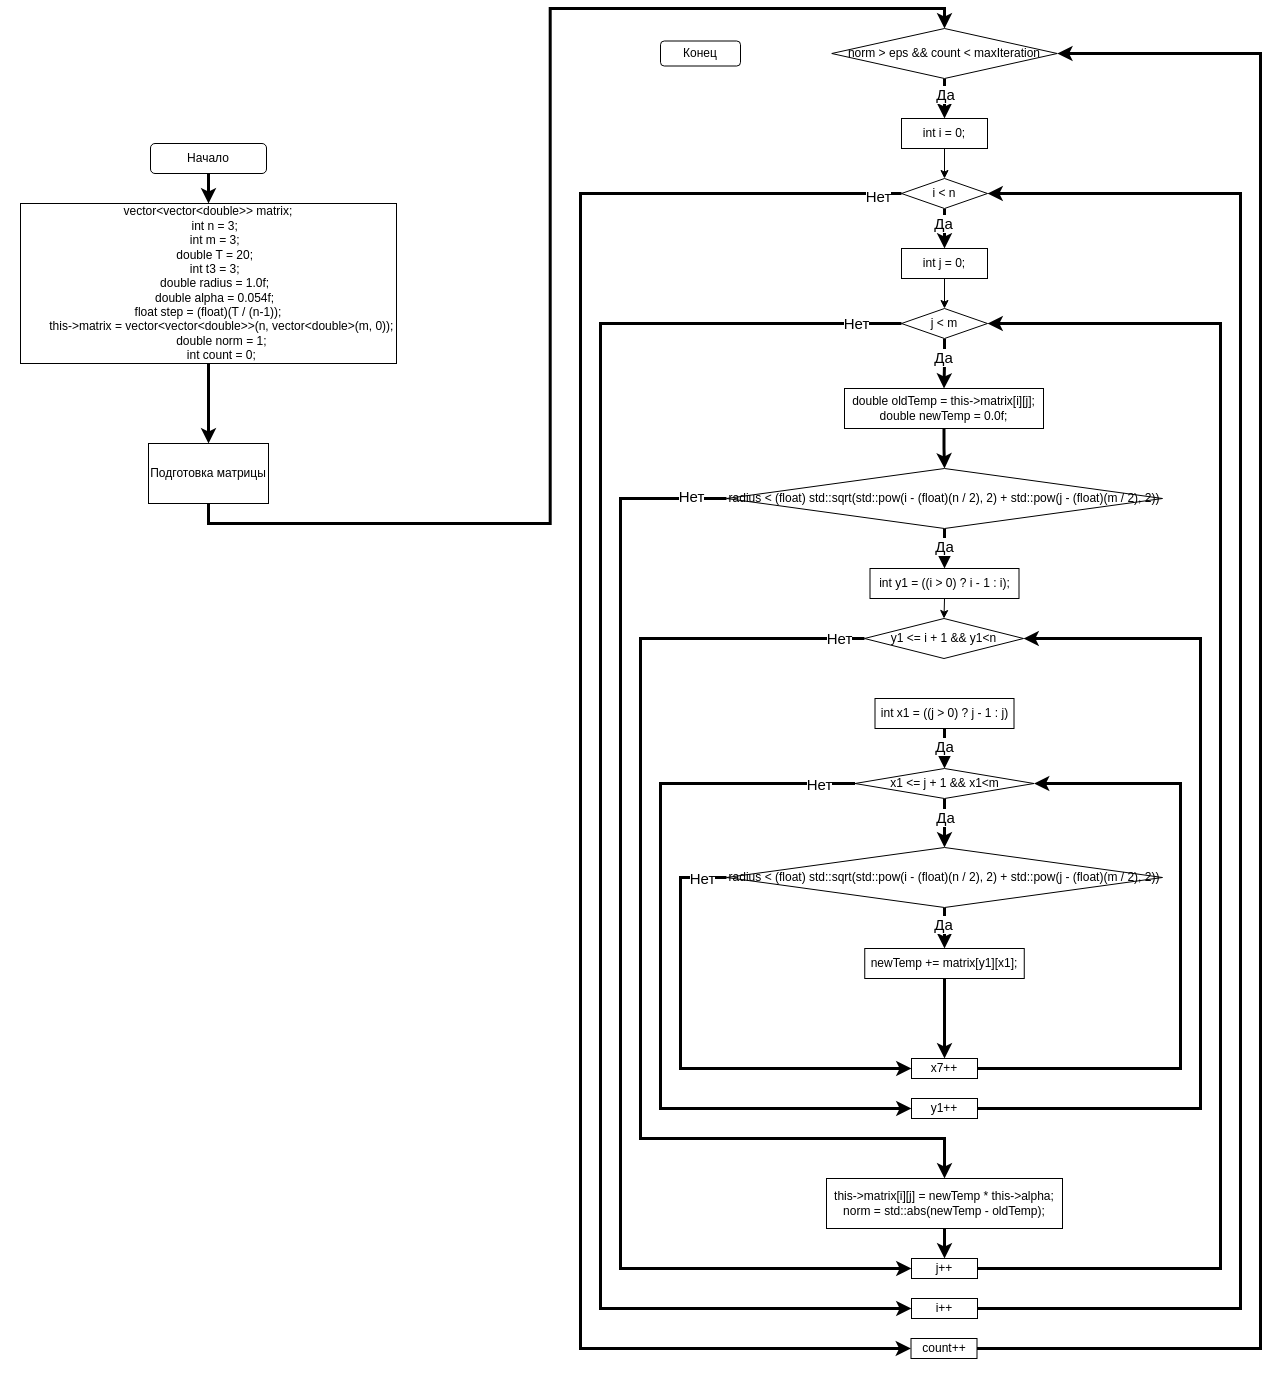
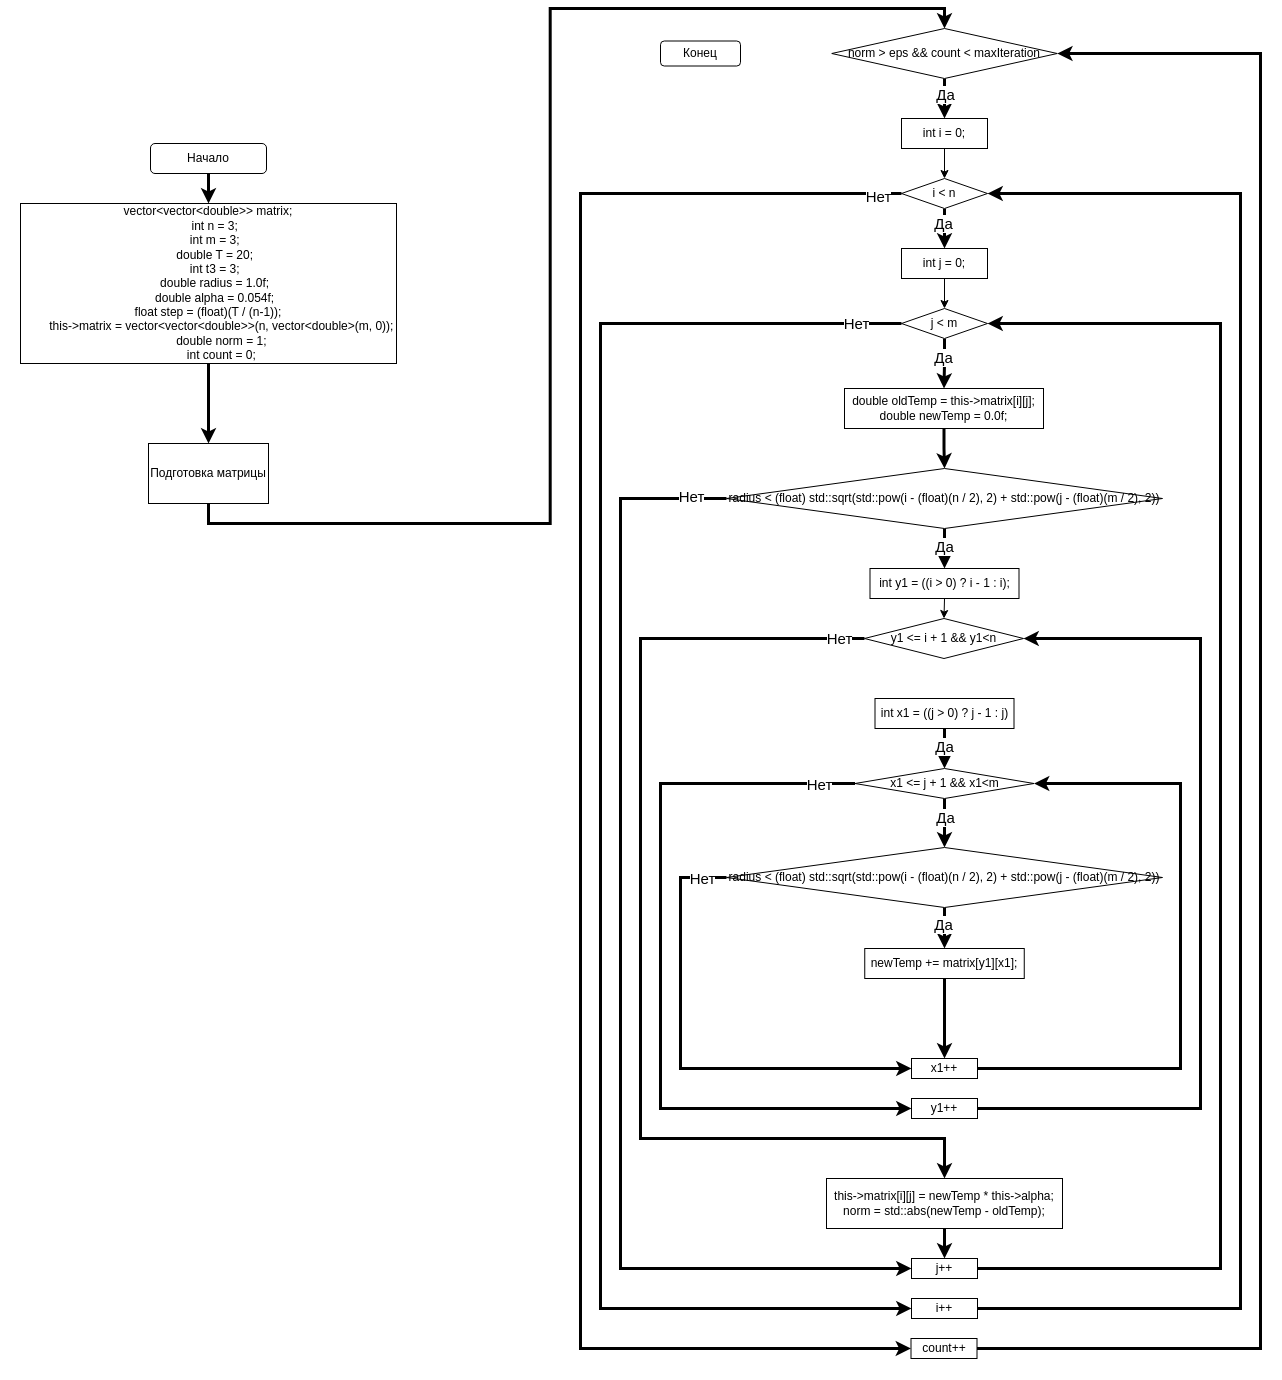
node "x7++": label "x7++" -> "x1++"
